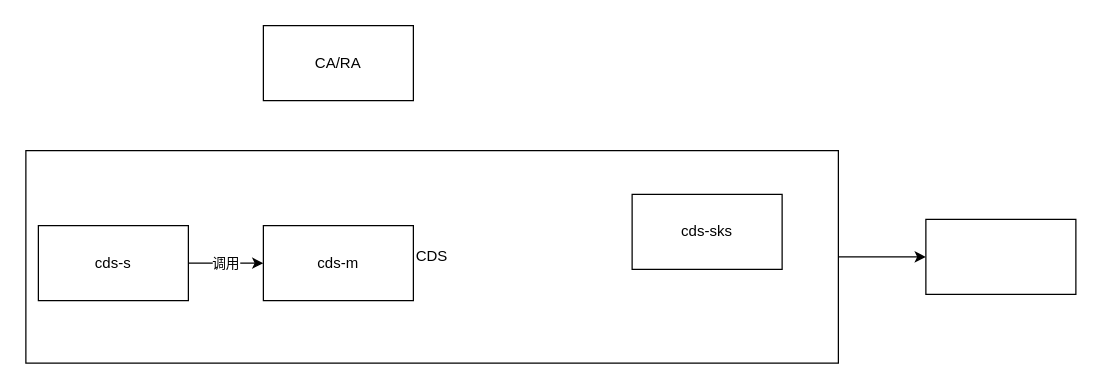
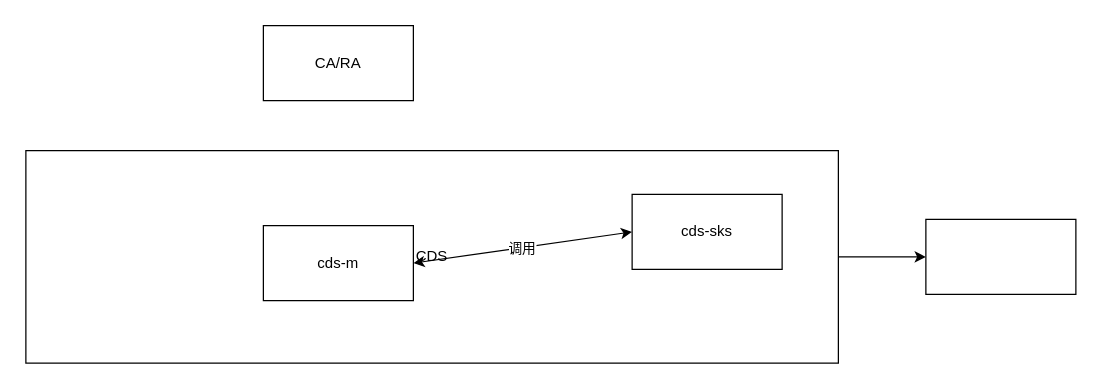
edge "cds-sks" -- "cds-m": added, label "调用"
node "cds-s": removed
edge "cds-s" -> "cds-m": removed, label "调用"
